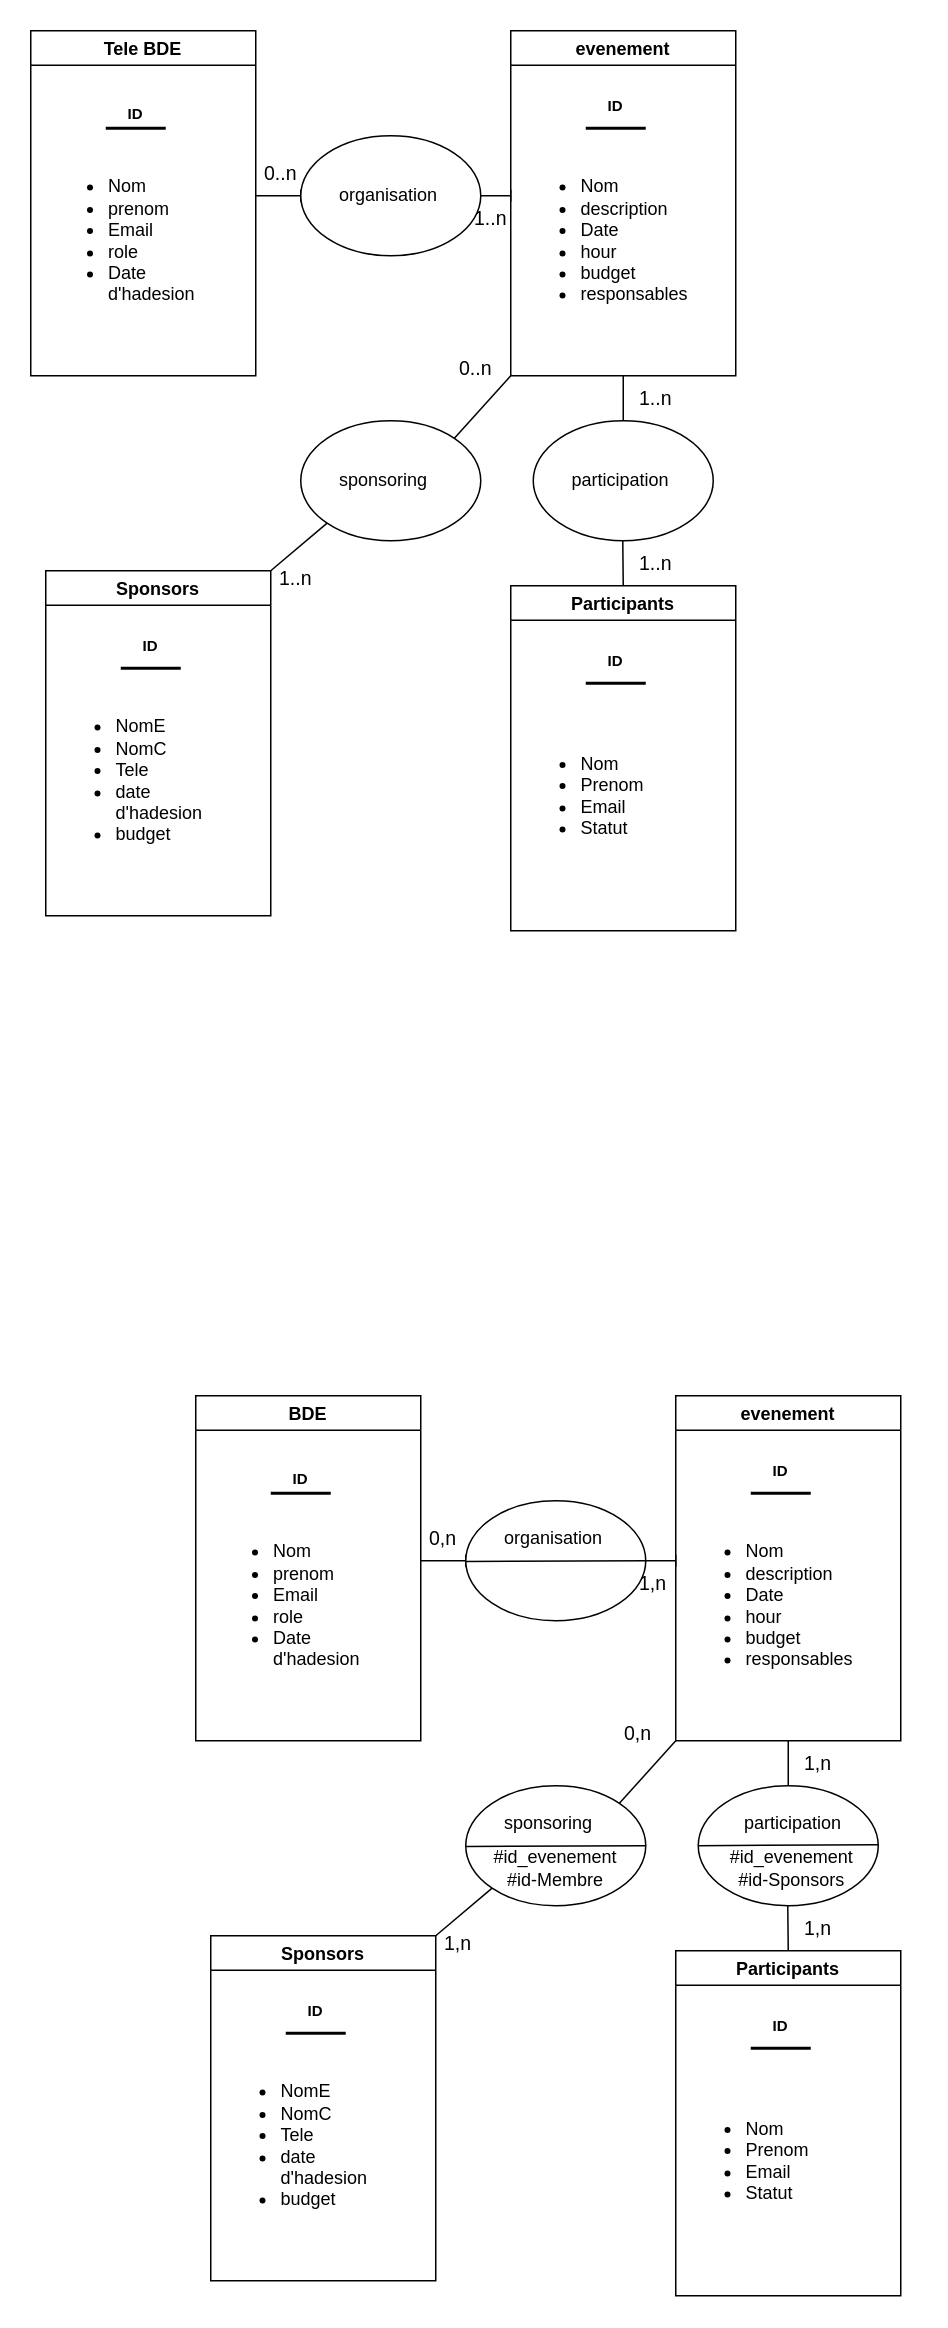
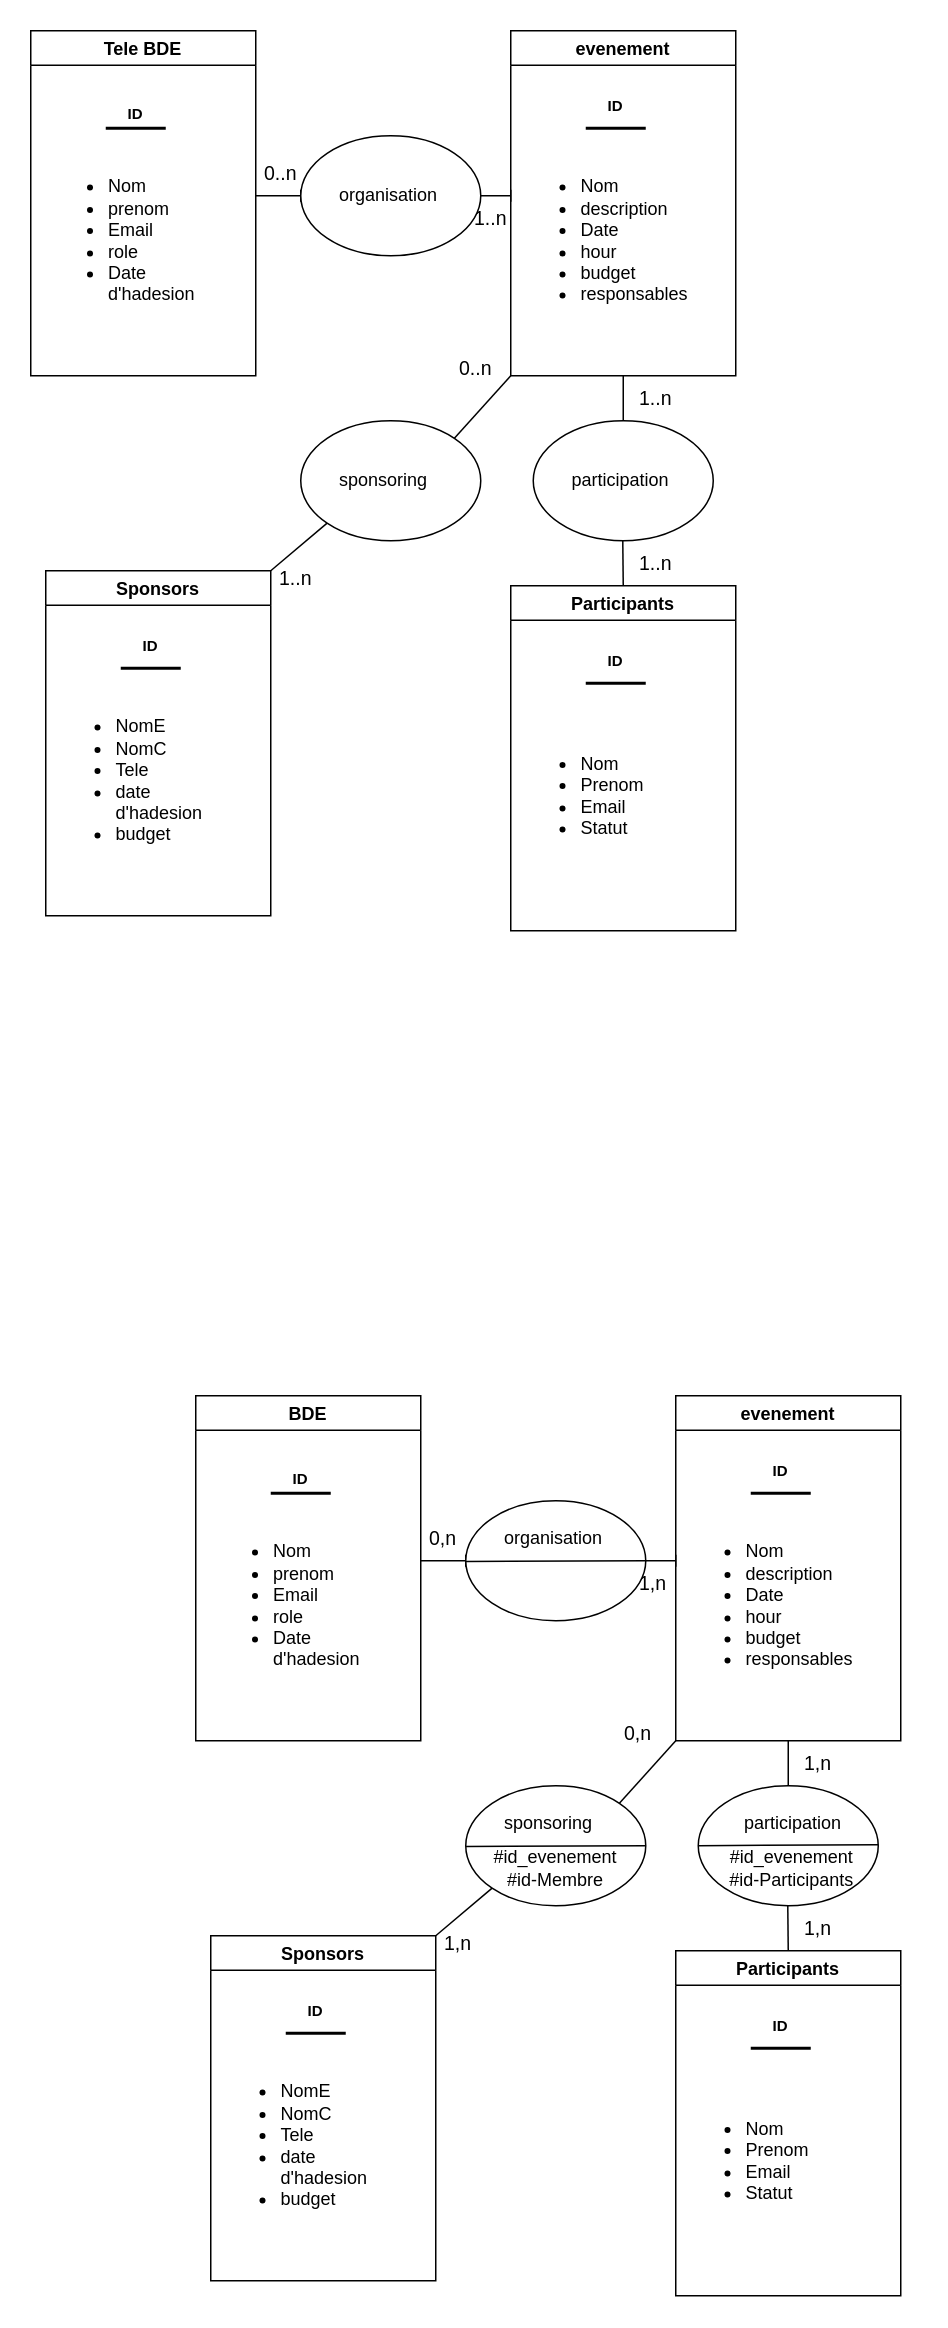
node "#id_evenement #id-Sponsors": label "#id_evenement #id-Sponsors" -> "#id_evenement #id-Participants"
